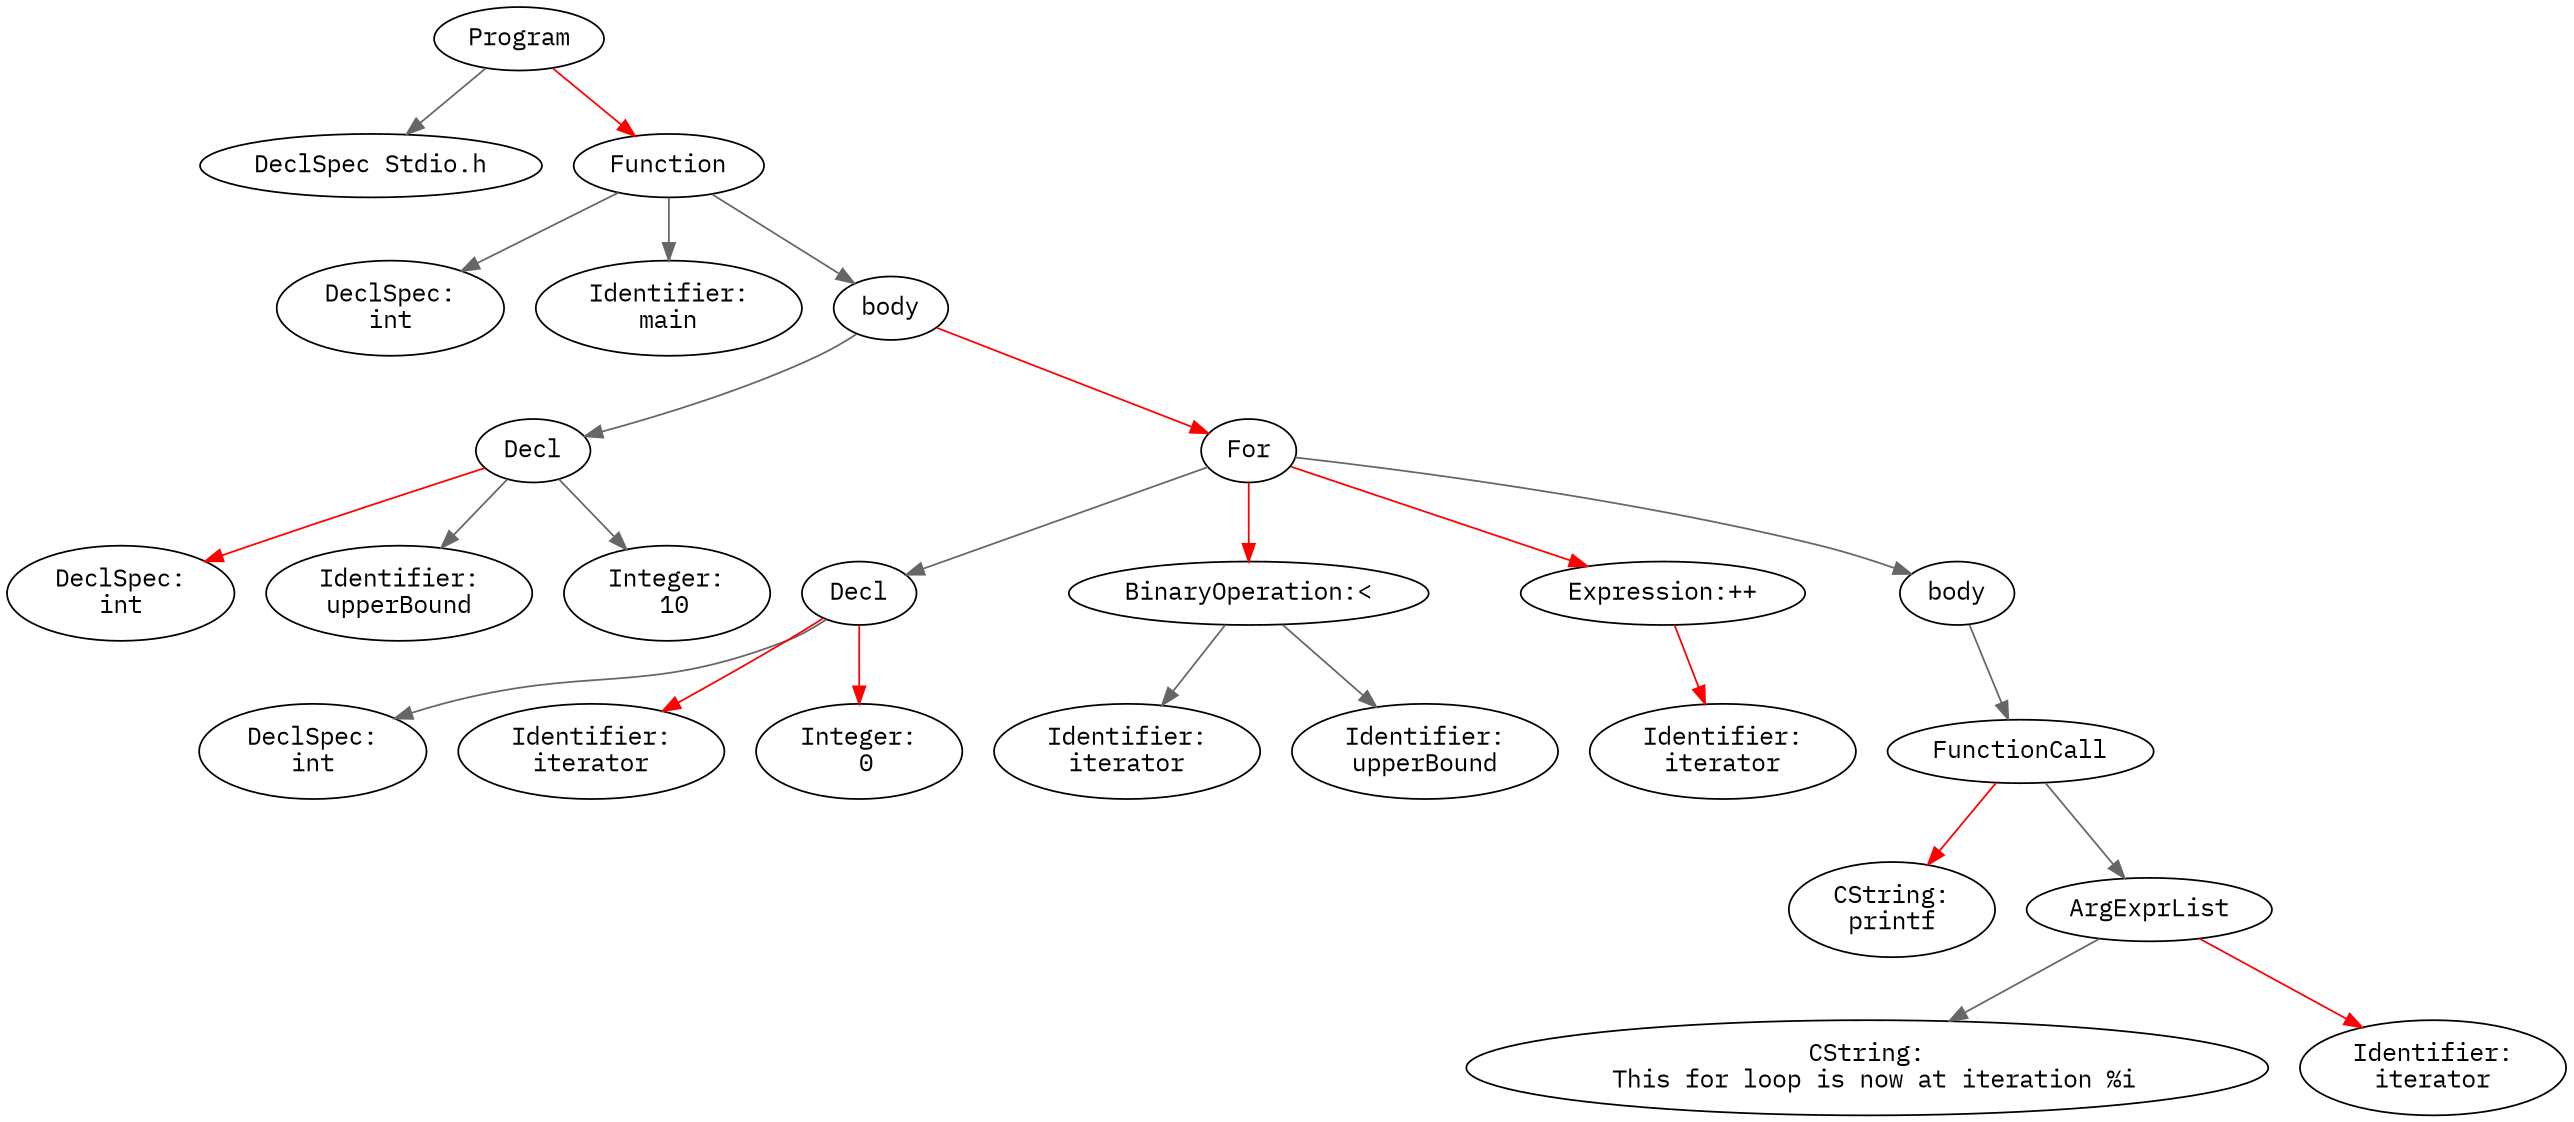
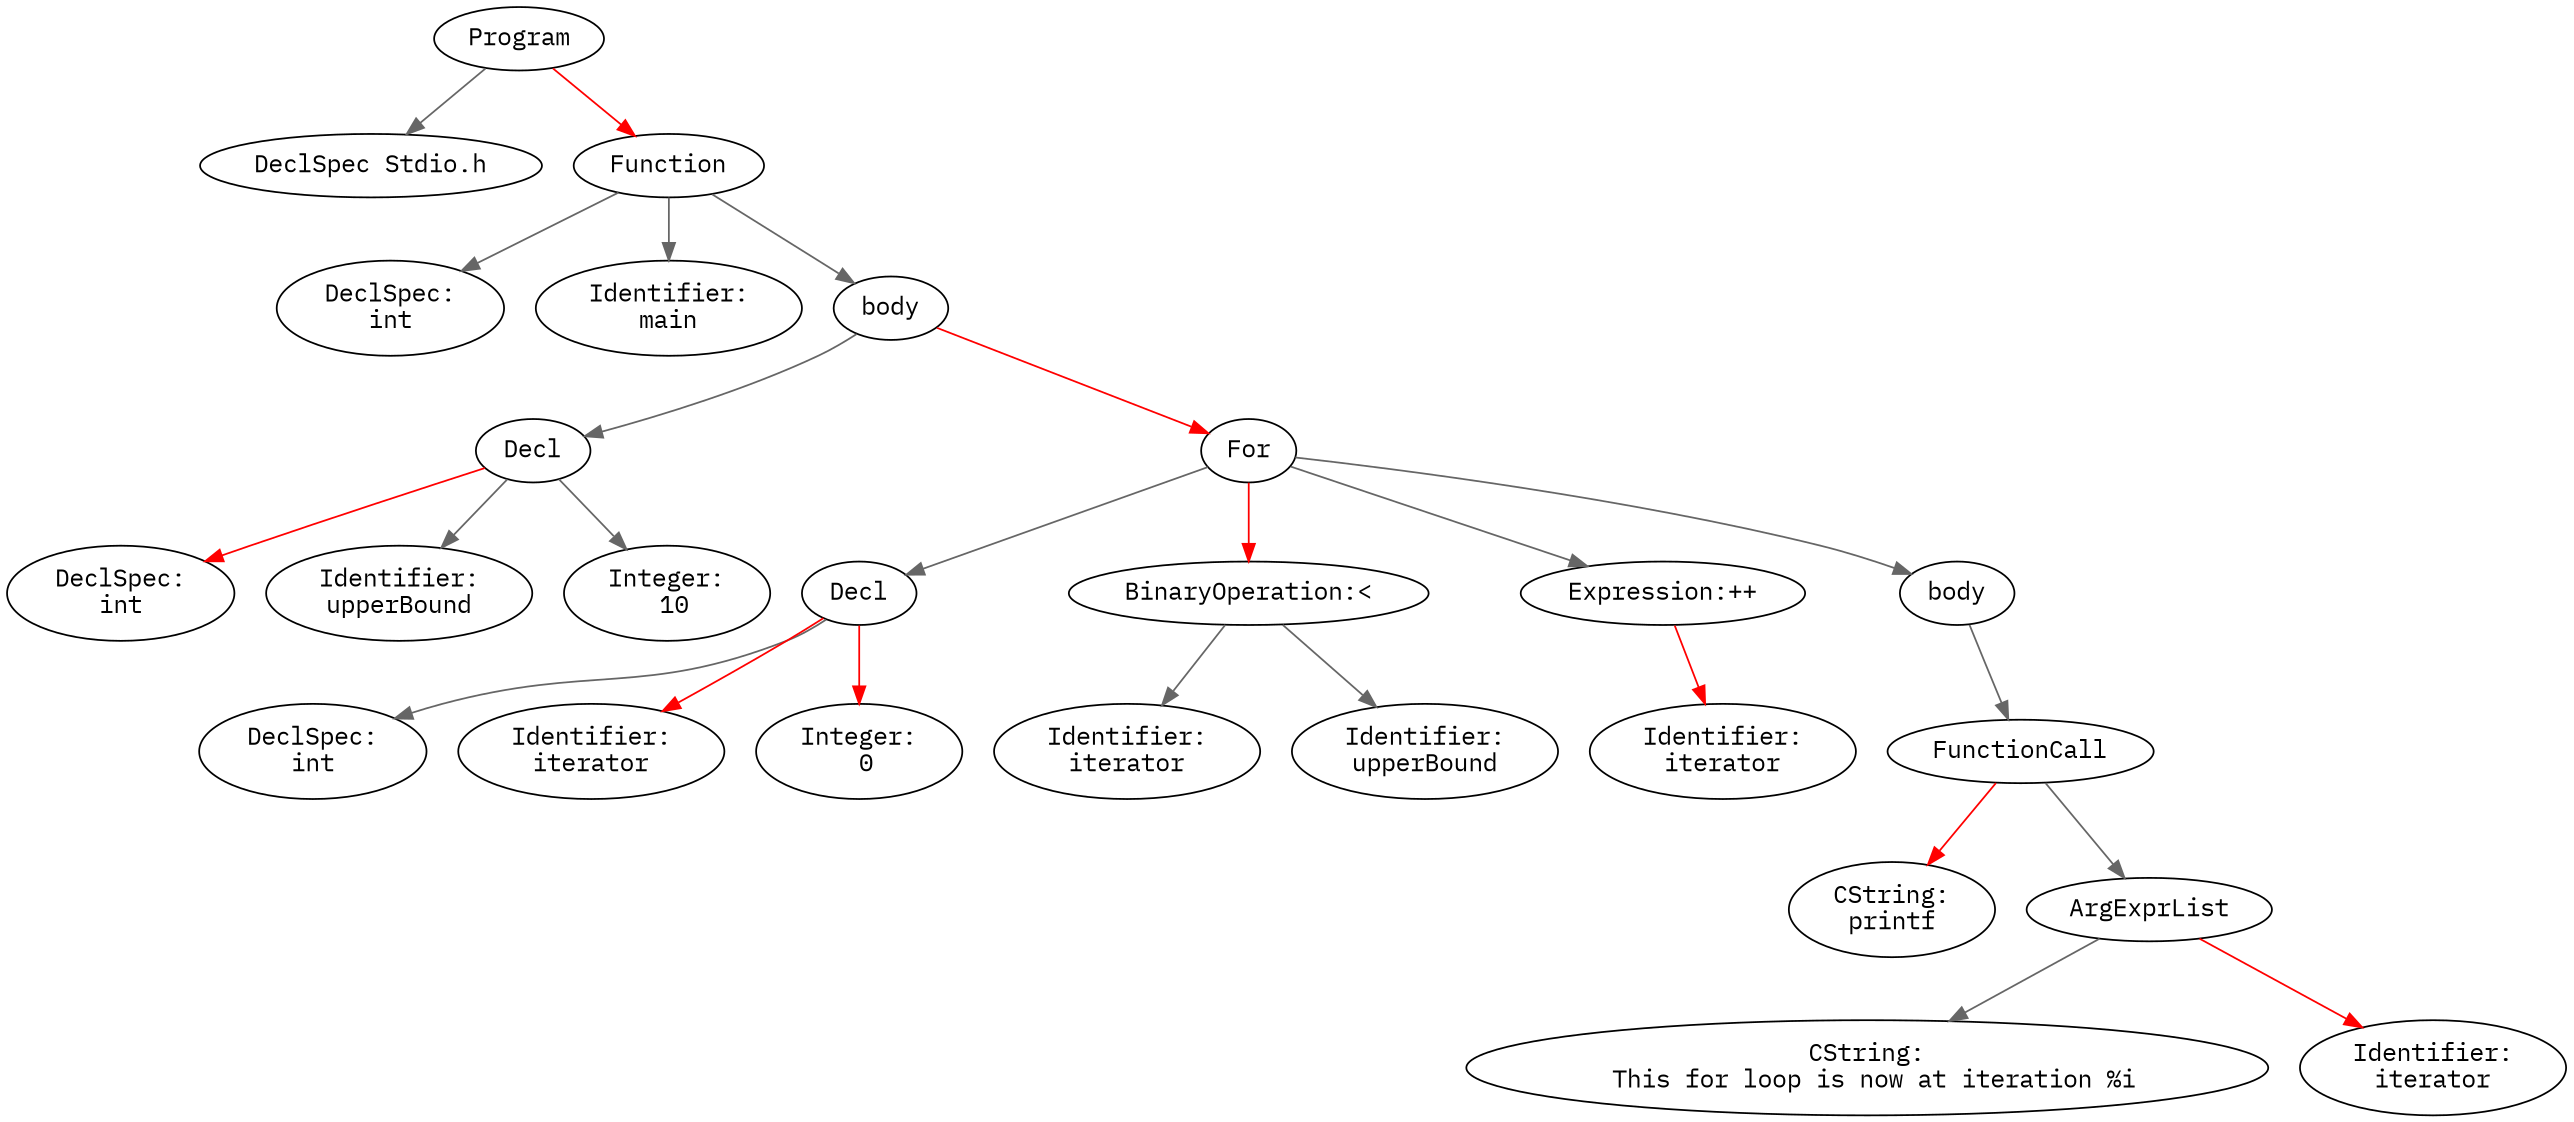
edge "For" -> "Expression:++": color red -> gray40
